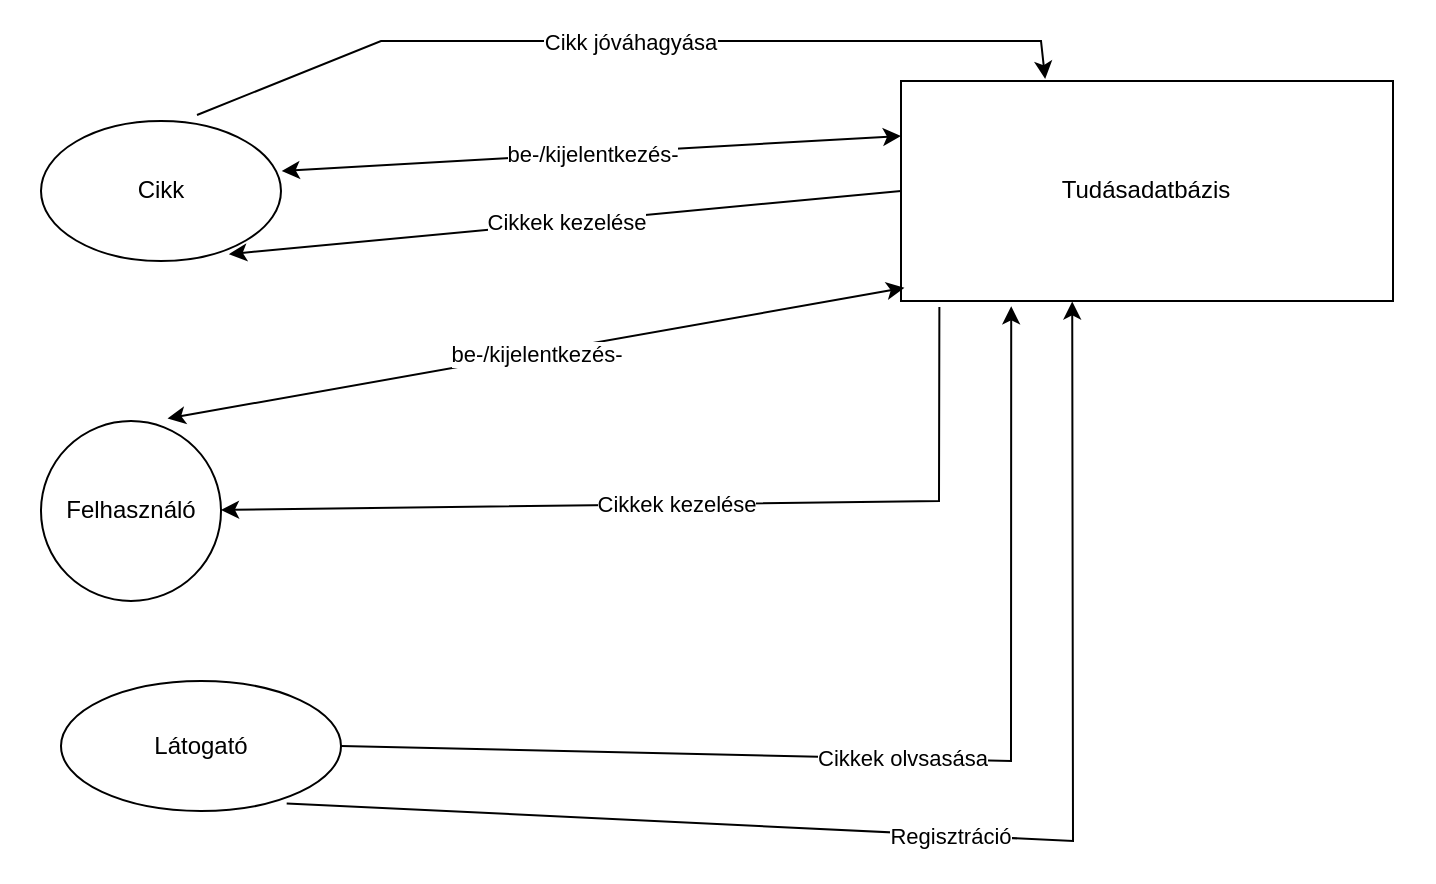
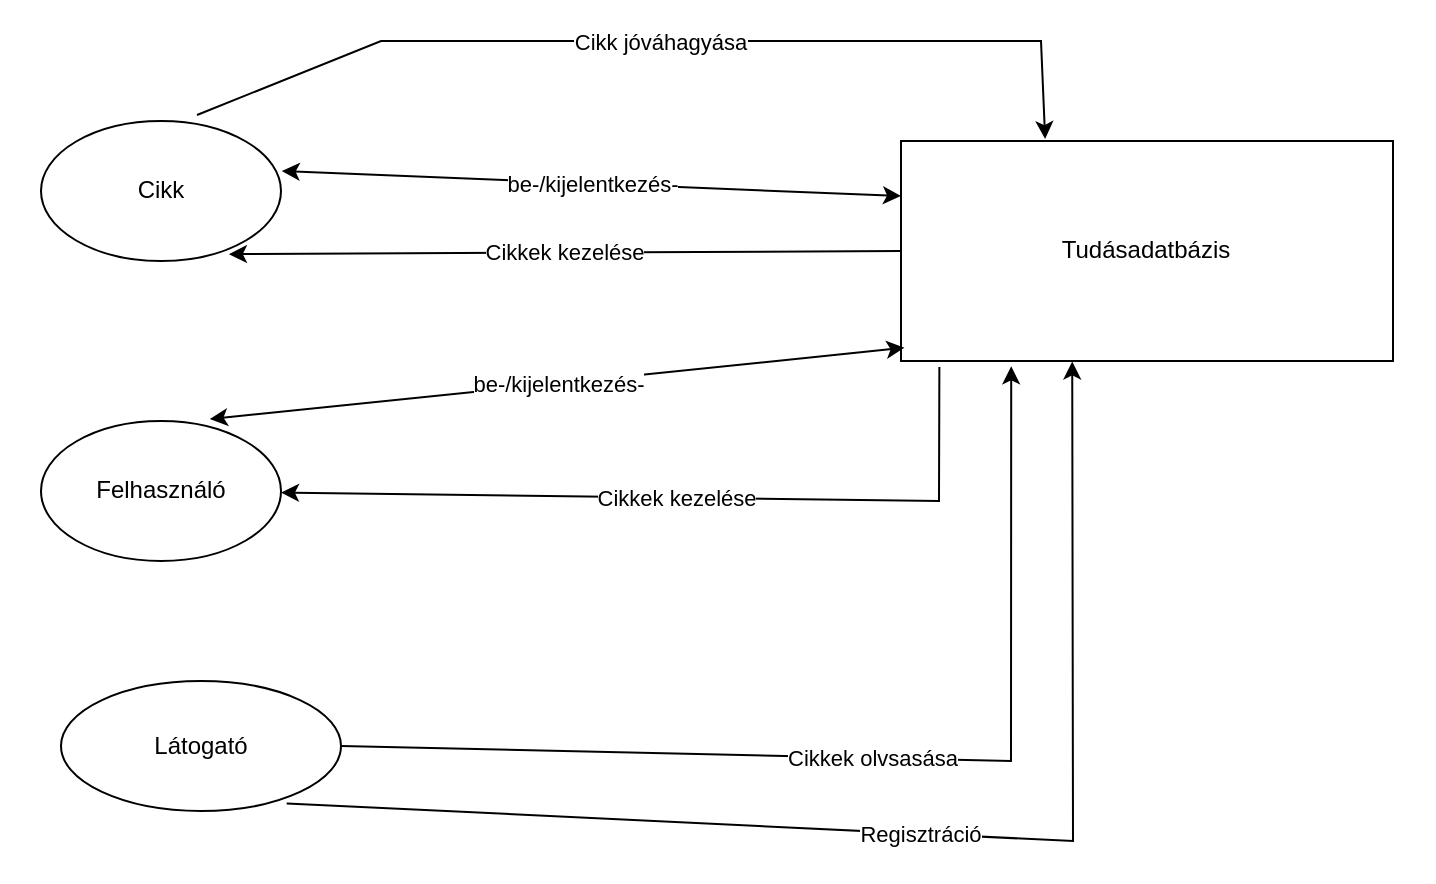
node "Tudásadatbázis": moved (1147, 191) -> (1147, 251)
node "Felhasználó": size 180x180 -> 240x140
